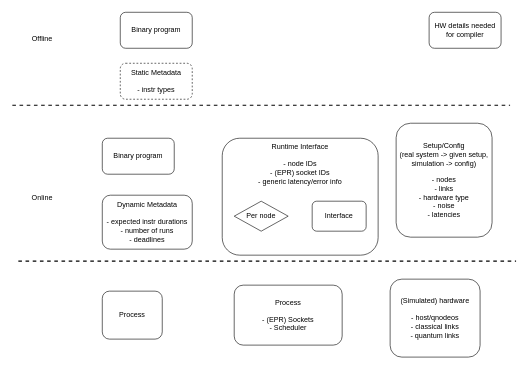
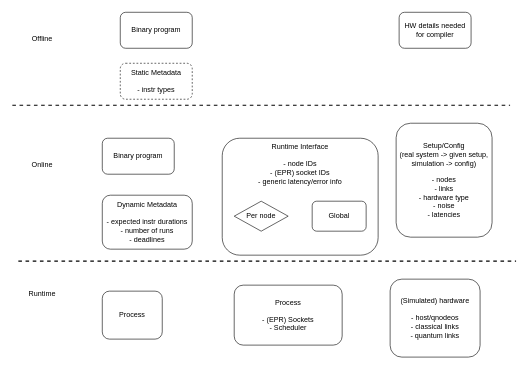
node "HW details needed for compiler": moved (465, 30) -> (435, 30)
node "Online": moved (42, 198) -> (42, 165)
node "Interface": label "Interface" -> "Global"
node "Runtime": added
